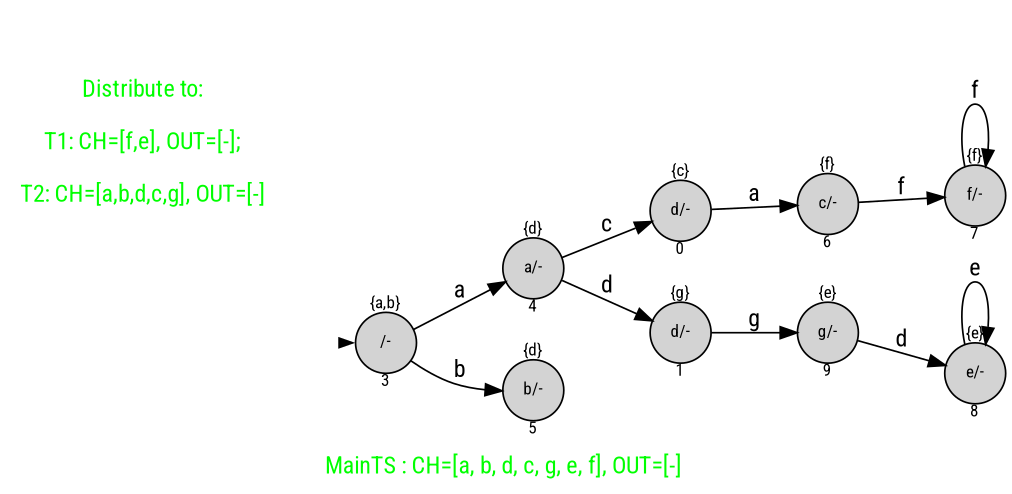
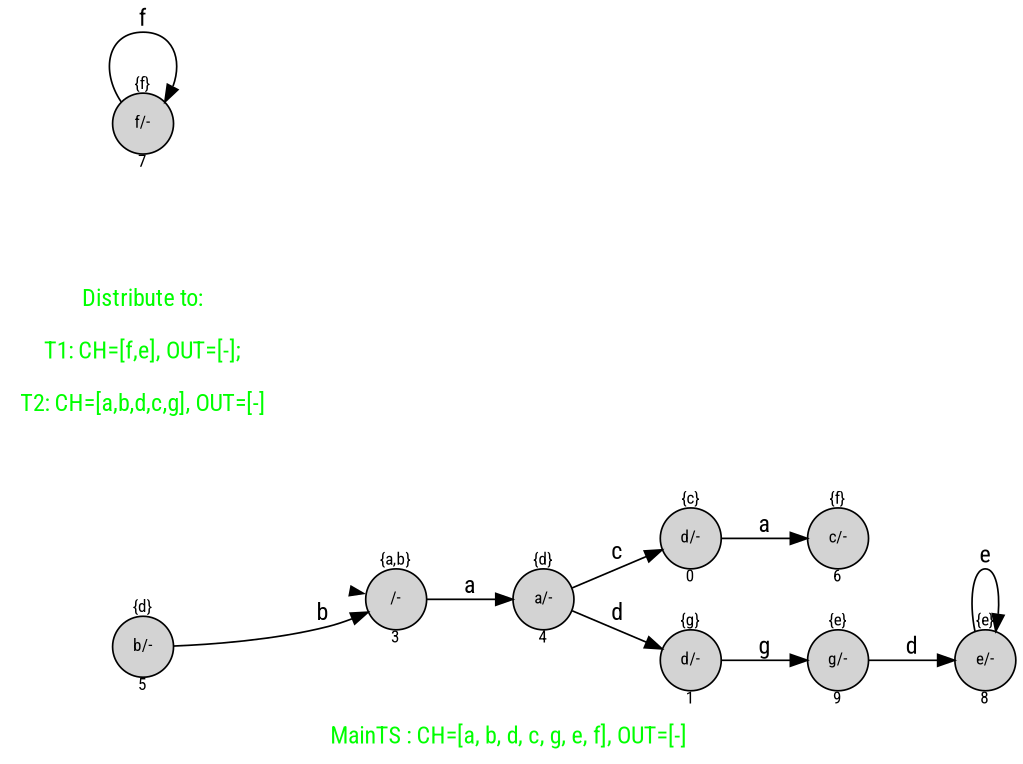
edge "{f} c/- 6" -> "{f} f/- 7": removed, label "f"
edge "{a,b} /- 3" -> "{d} b/- 5": reversed
